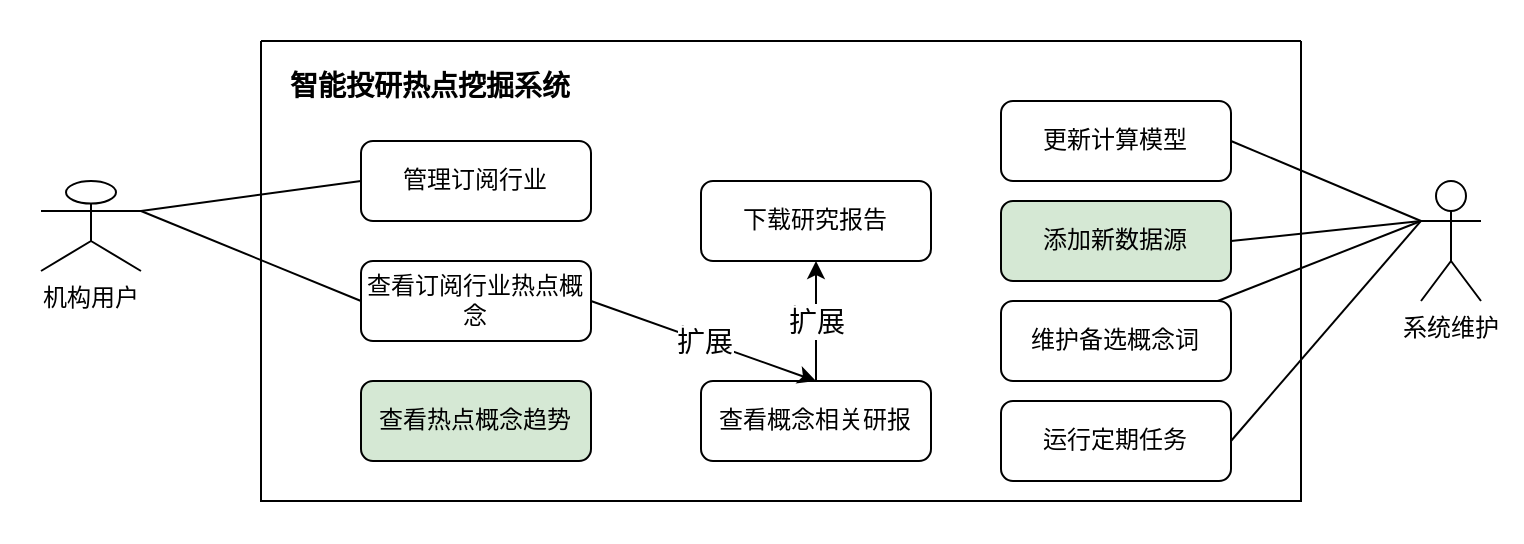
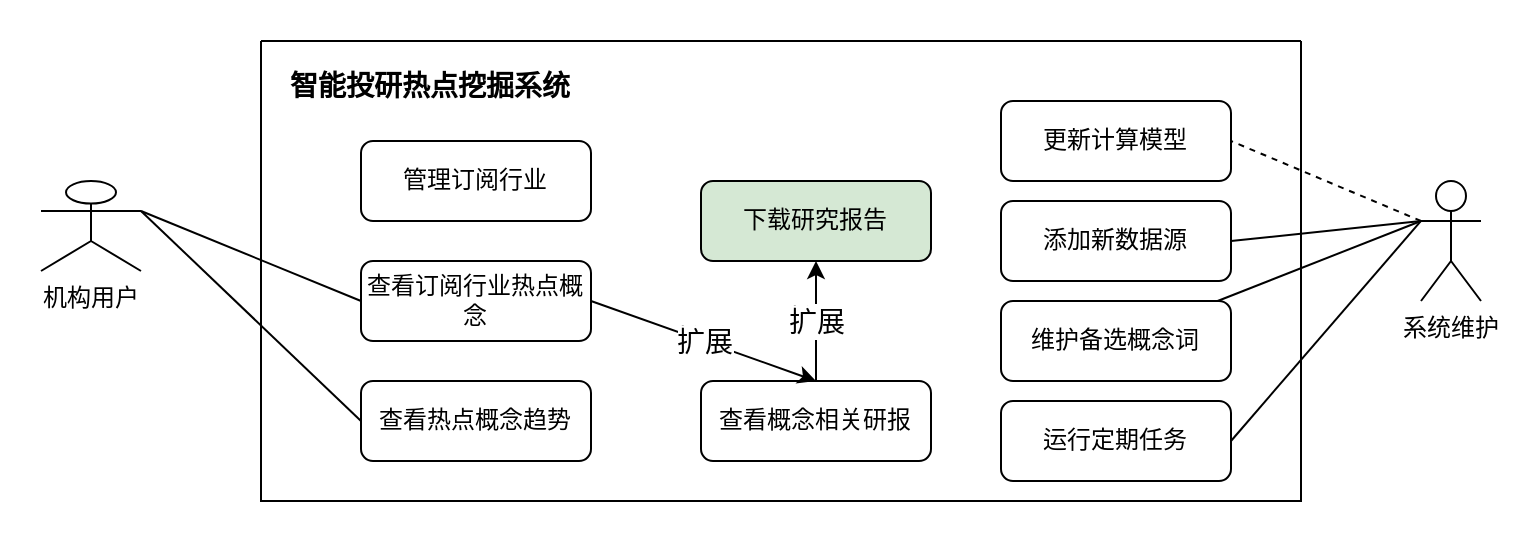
edge "更新计算模型" -- "系统维护": style solid -> dashed
edge "管理订阅行业" -- "机构用户": removed
node "下载研究报告": fillcolor #ffffff -> #d5e8d4
node "添加新数据源": fillcolor #d5e8d4 -> #ffffff
edge "机构用户" -- "查看热点概念趋势": added
node "查看热点概念趋势": fillcolor #d5e8d4 -> #ffffff
